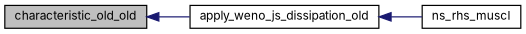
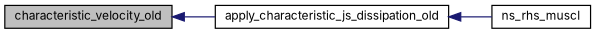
node "characteristic_old_old": label "characteristic_old_old" -> "characteristic_velocity_old"
node "apply_weno_js_dissipation_old": label "apply_weno_js_dissipation_old" -> "apply_characteristic_js_dissipation_old"
